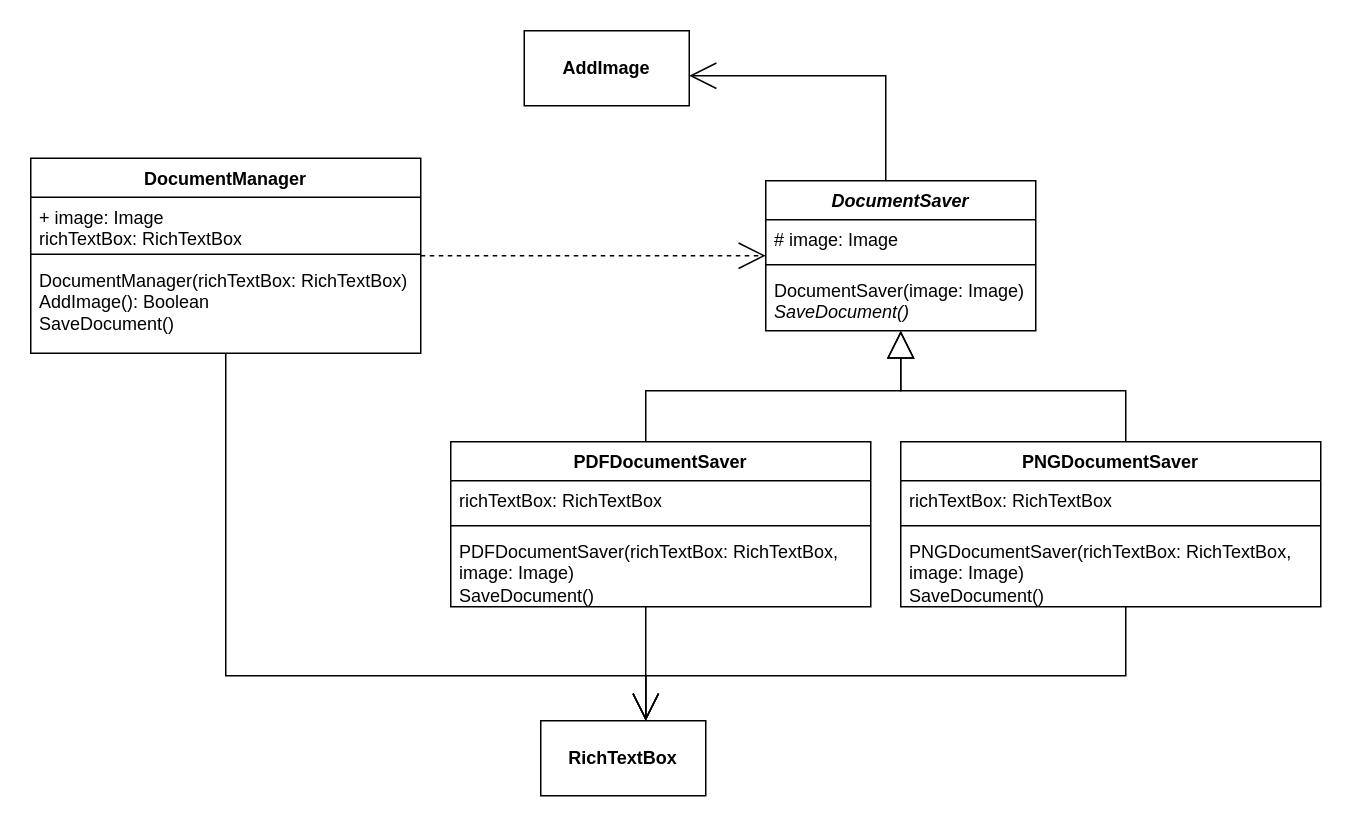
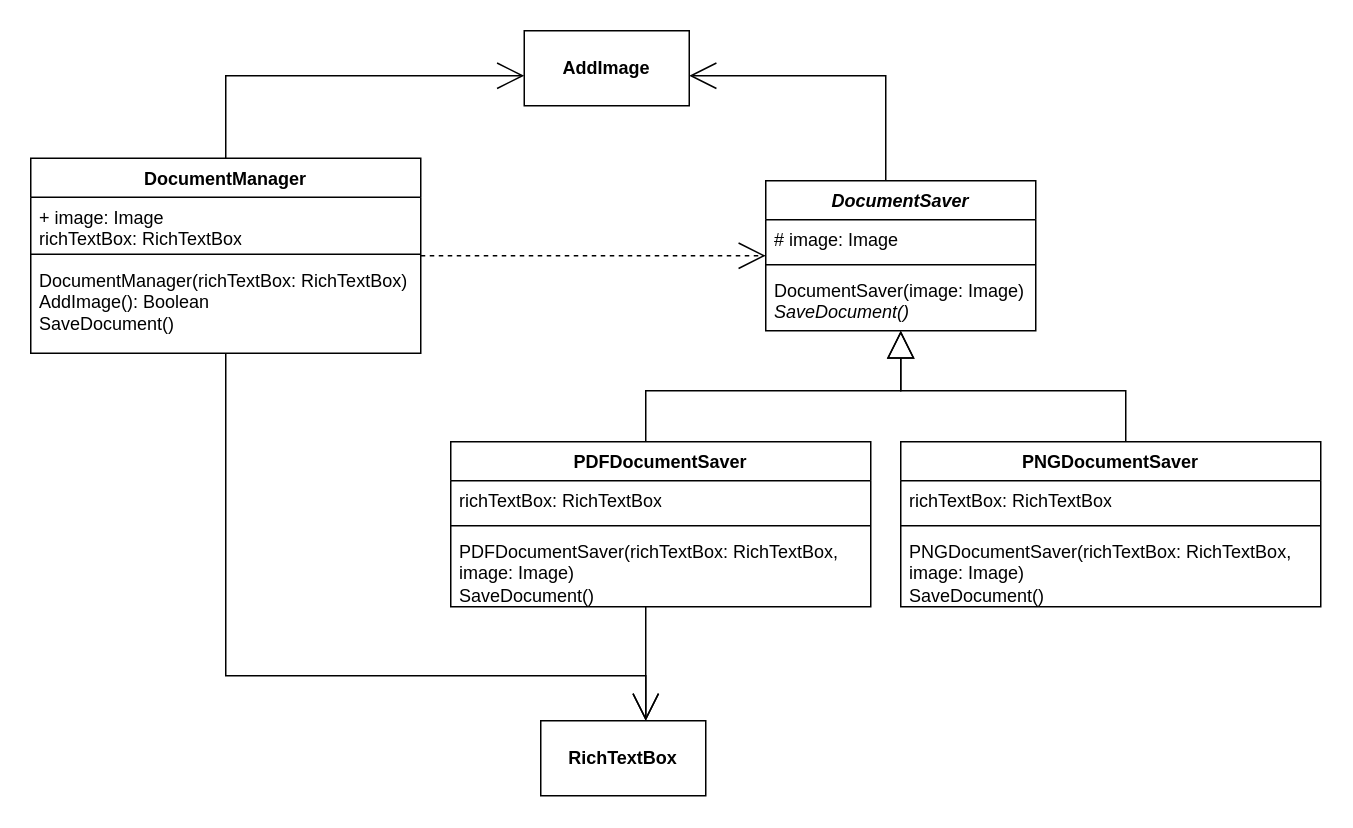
edge "DocumentManager" -> "AddImage": added
edge "PNGDocumentSaver" -> "RichTextBox": removed
